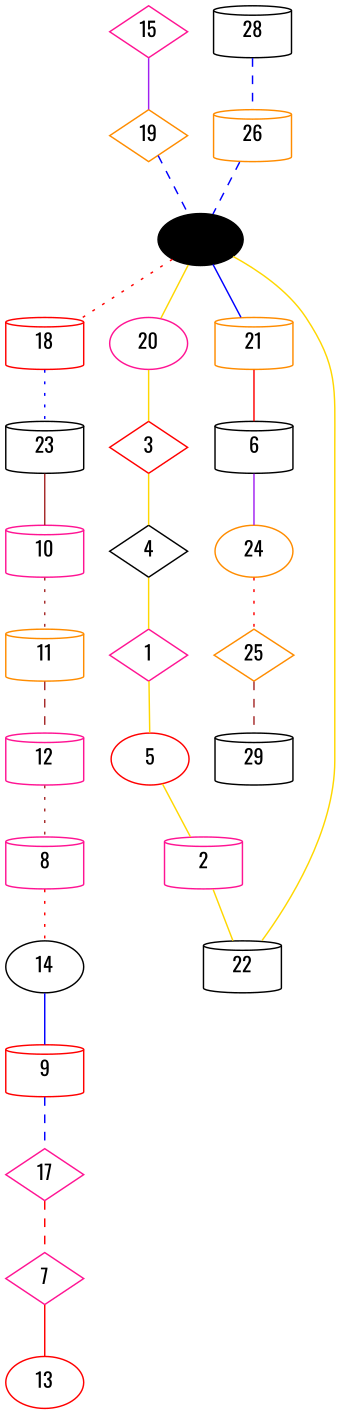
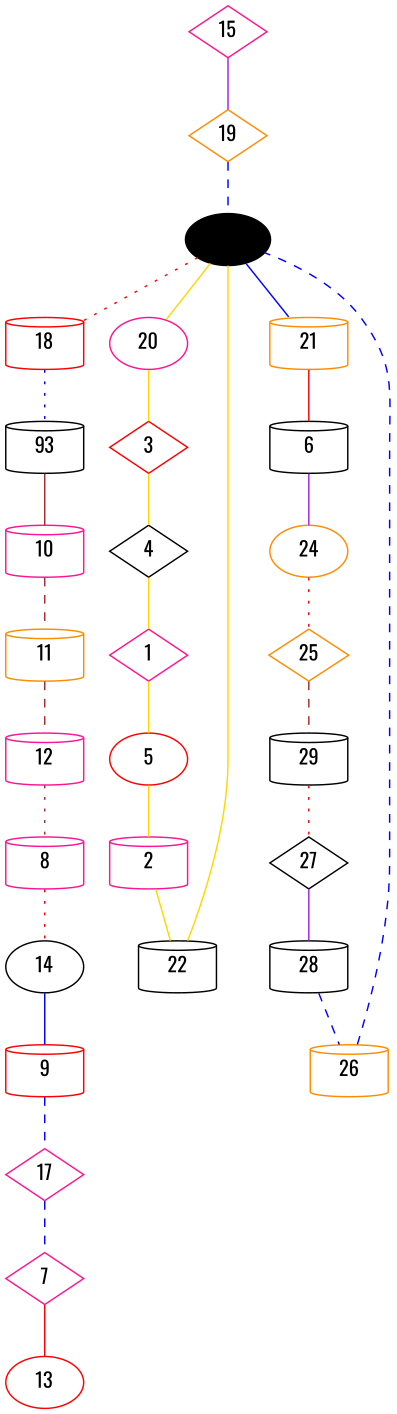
node "23": label "23" -> "93"
edge "10" -- "11": style dotted -> dashed
node "27": added
edge "17" -- "7": color red -> blue
